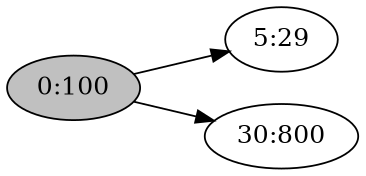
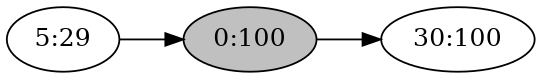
edge "0:100" -> "5:29": reversed
node "30:800": label "30:800" -> "30:100"
